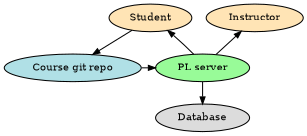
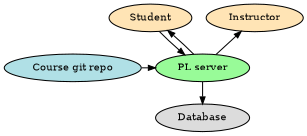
edge "Student" -> "Course git repo": now "Student" -> "PL server"
